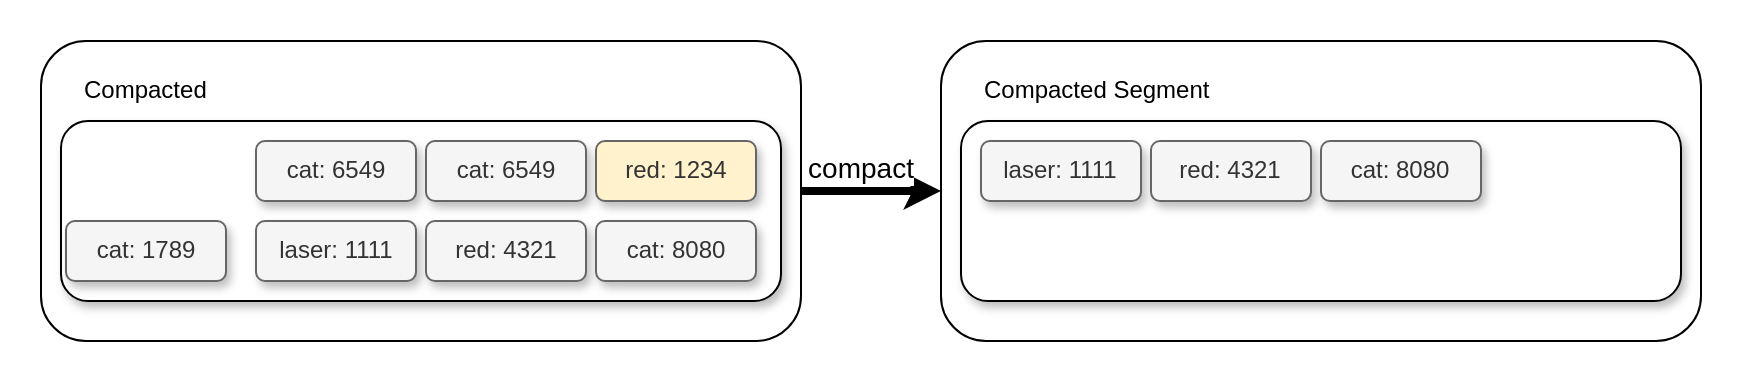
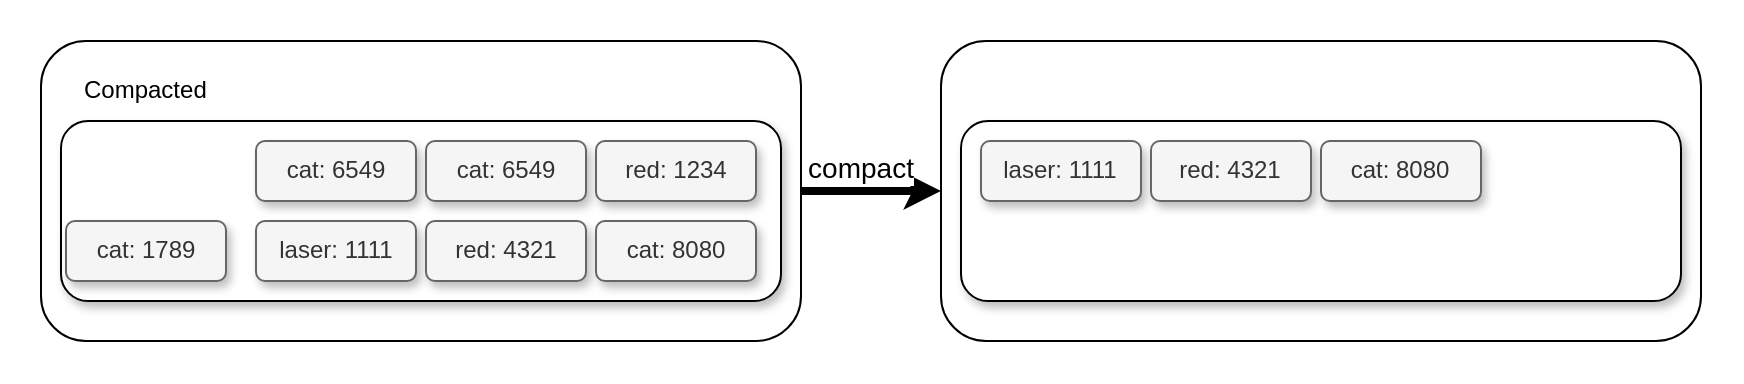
node "Compacted Segment": removed
node "red: 1234": fillcolor #fff2cc -> #f5f5f5
